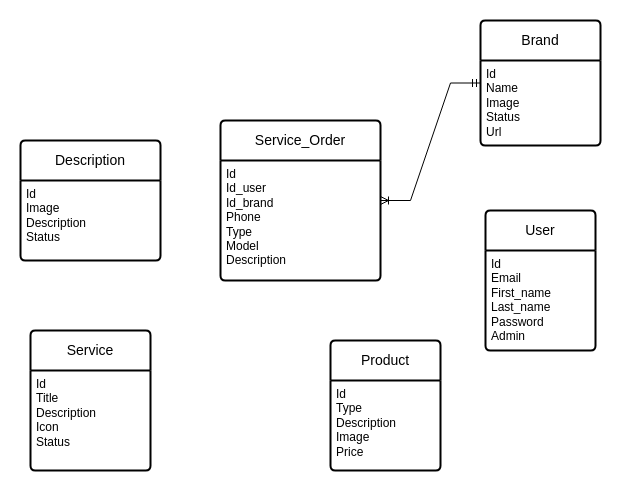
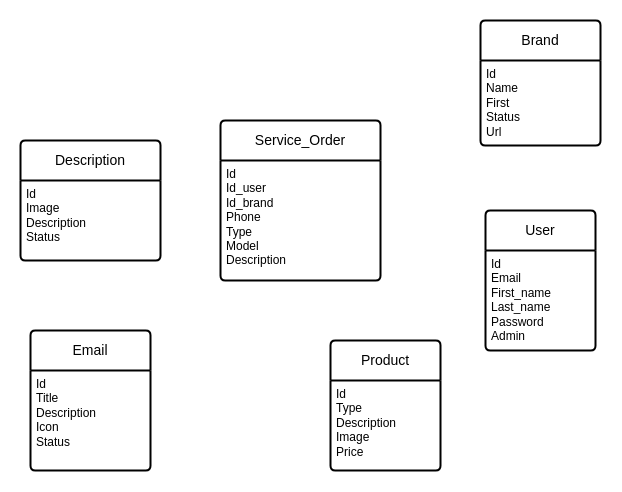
node "Id Name Image Status Url": label "Id Name Image Status Url" -> "Id Name First Status Url"
edge "Brand" -- "Service_Order": removed
node "Service": label "Service" -> "Email"
